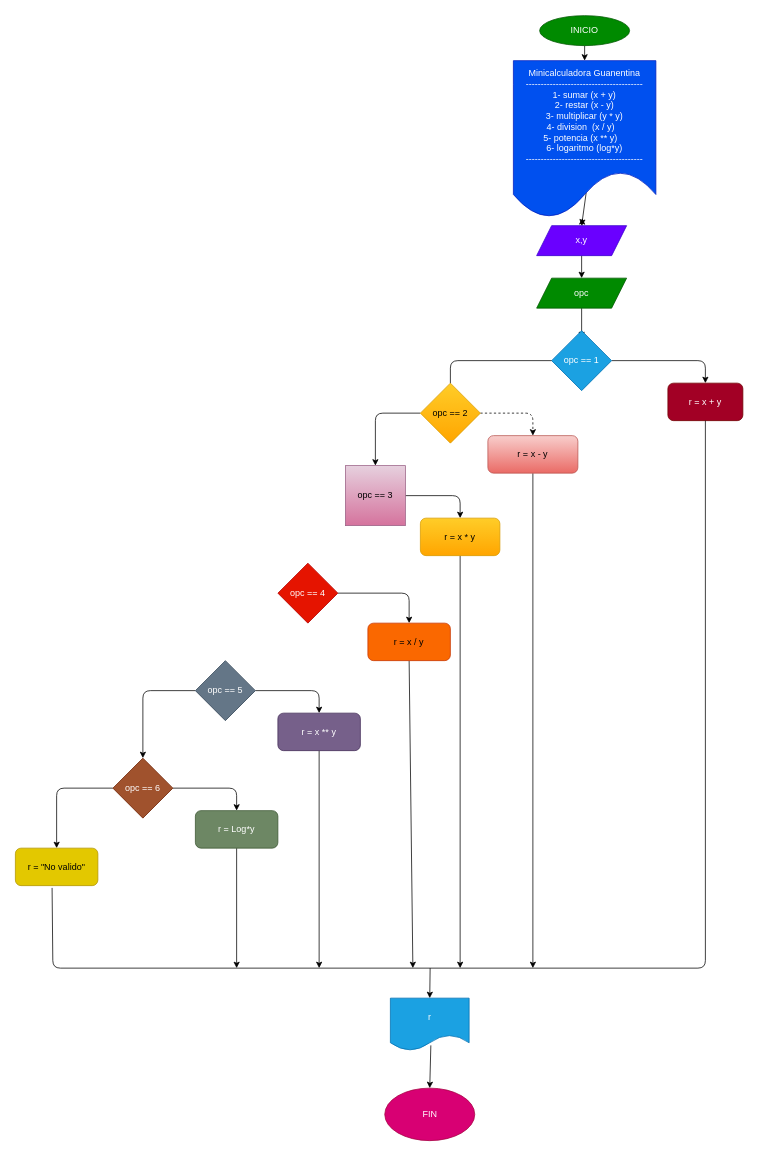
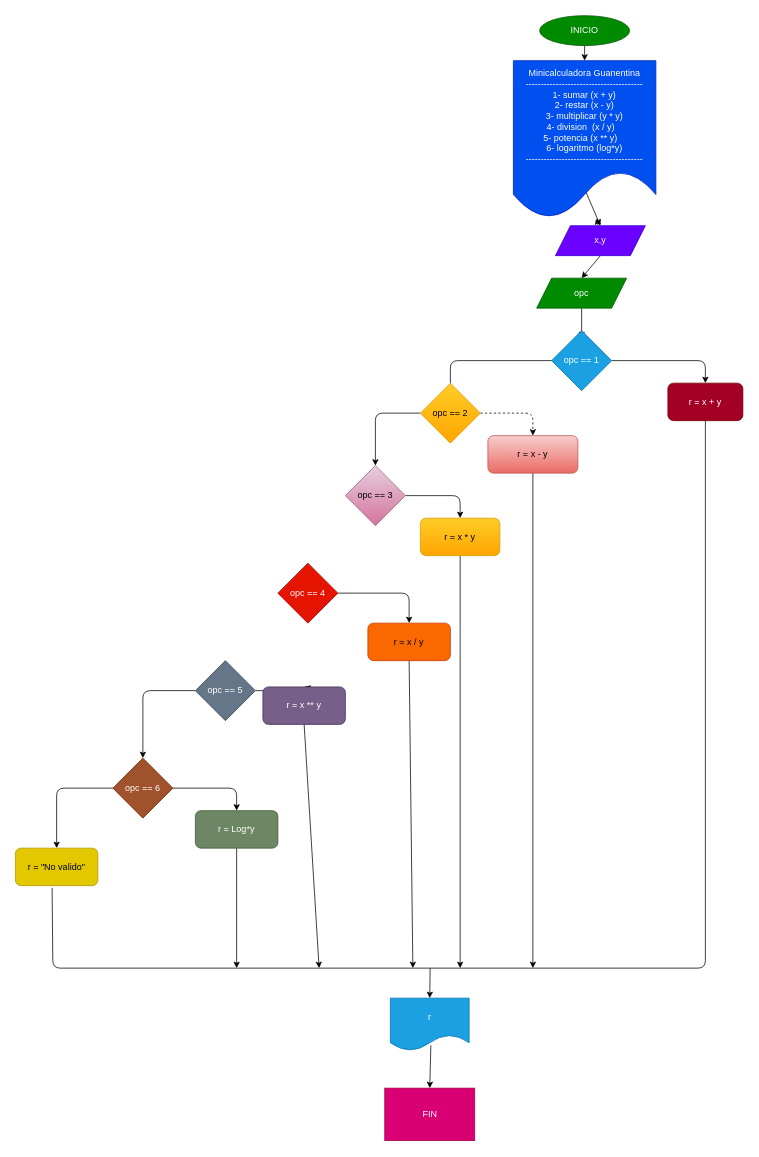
node "x,y": moved (582, 240) -> (600, 240)
node "opc == 3": shape rectangle -> diamond
node "r = x ** y": moved (319, 732) -> (304, 705)
node "FIN": shape ellipse -> rectangle
